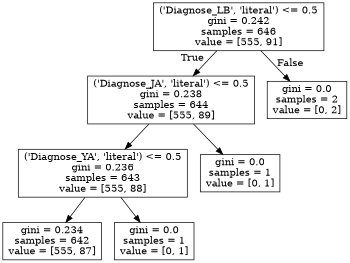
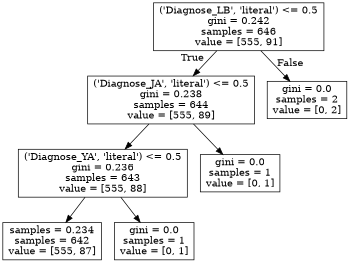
node "gini = 0.234 samples = 642 value = [555, 87]": label "gini = 0.234 samples = 642 value = [555, 87]" -> "samples = 0.234 samples = 642 value = [555, 87]"
